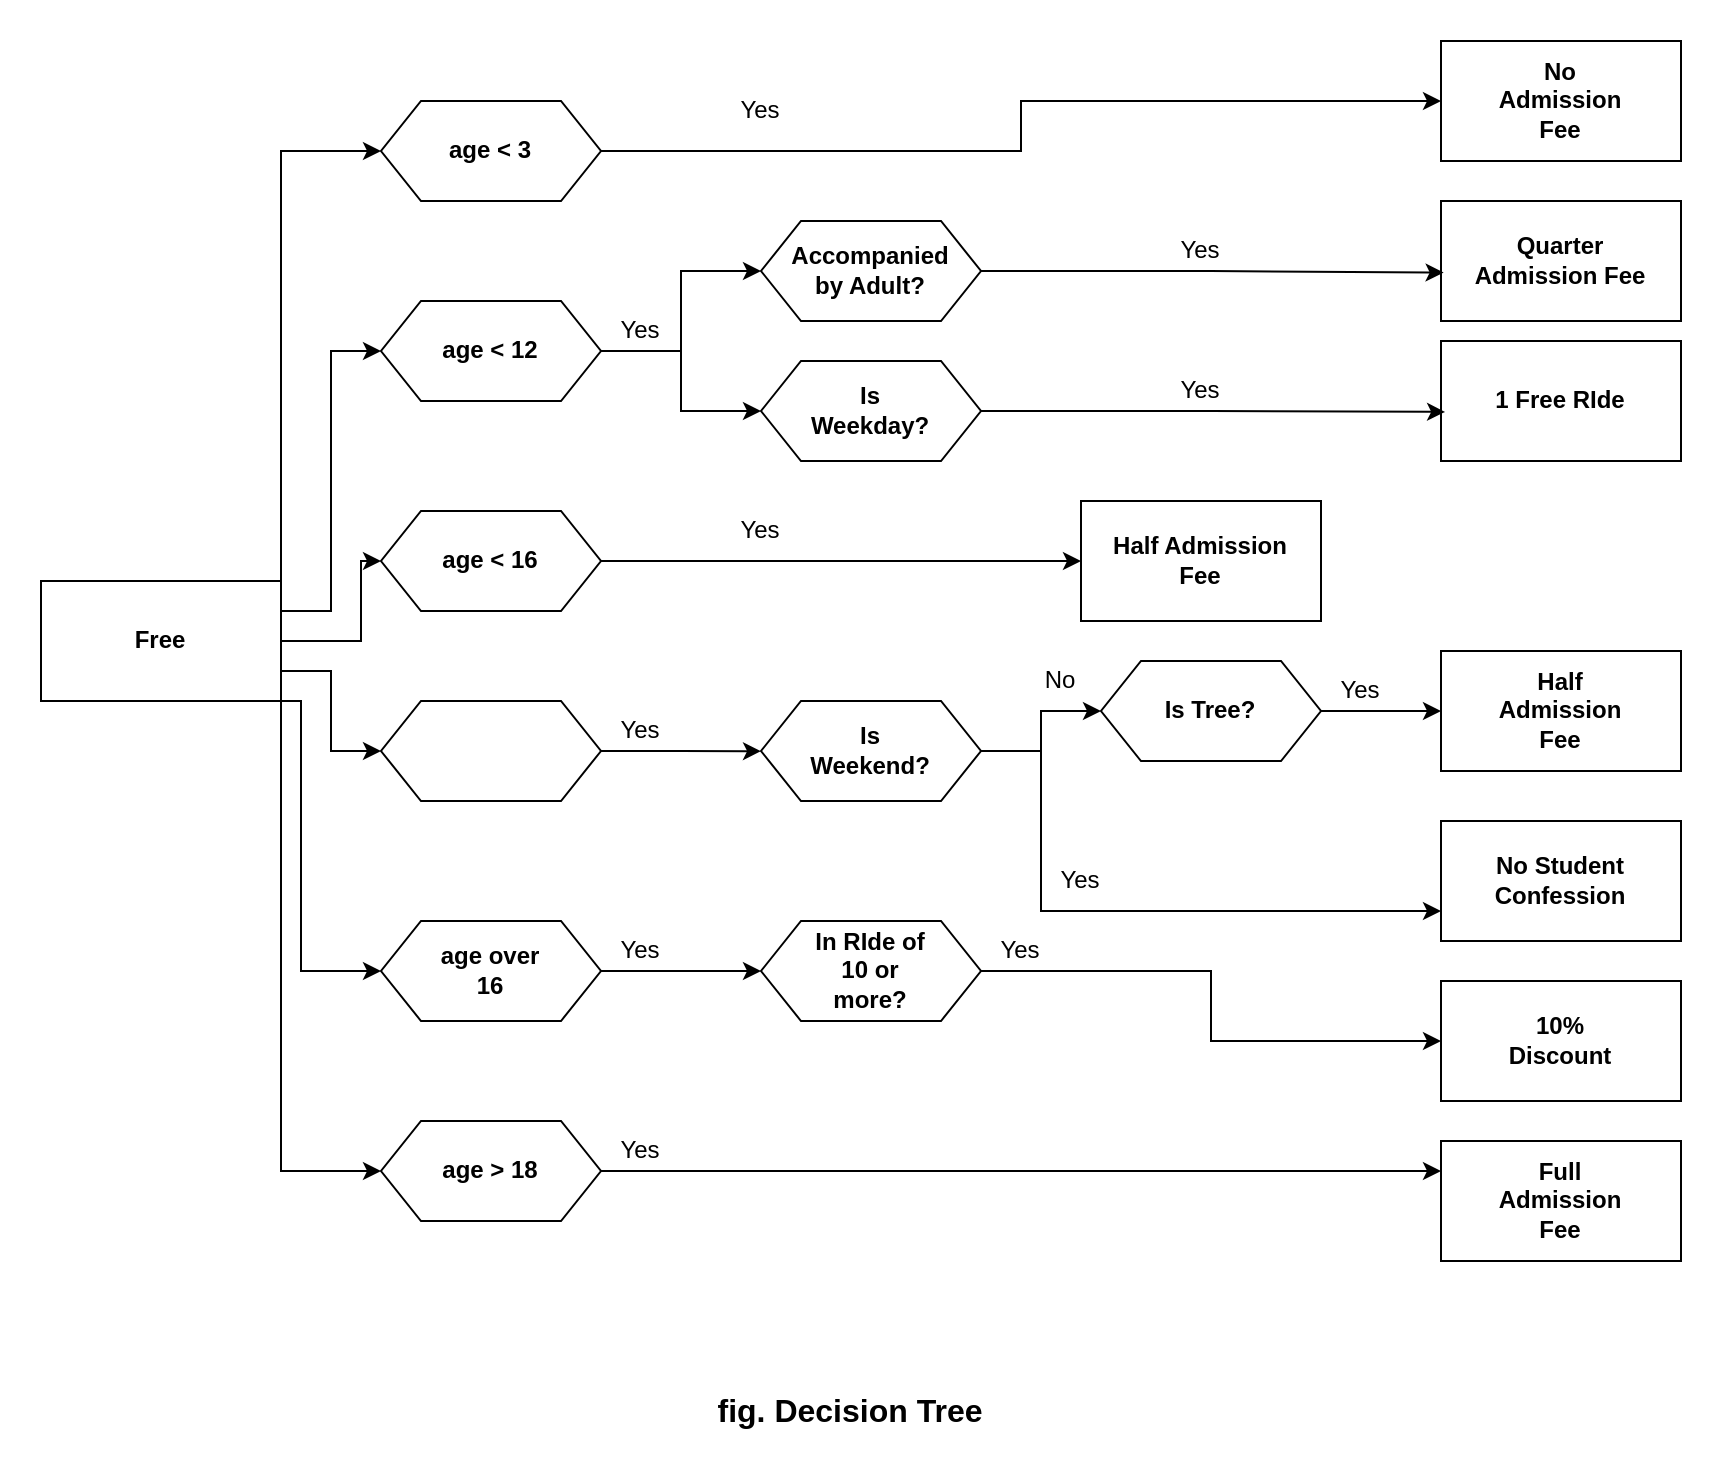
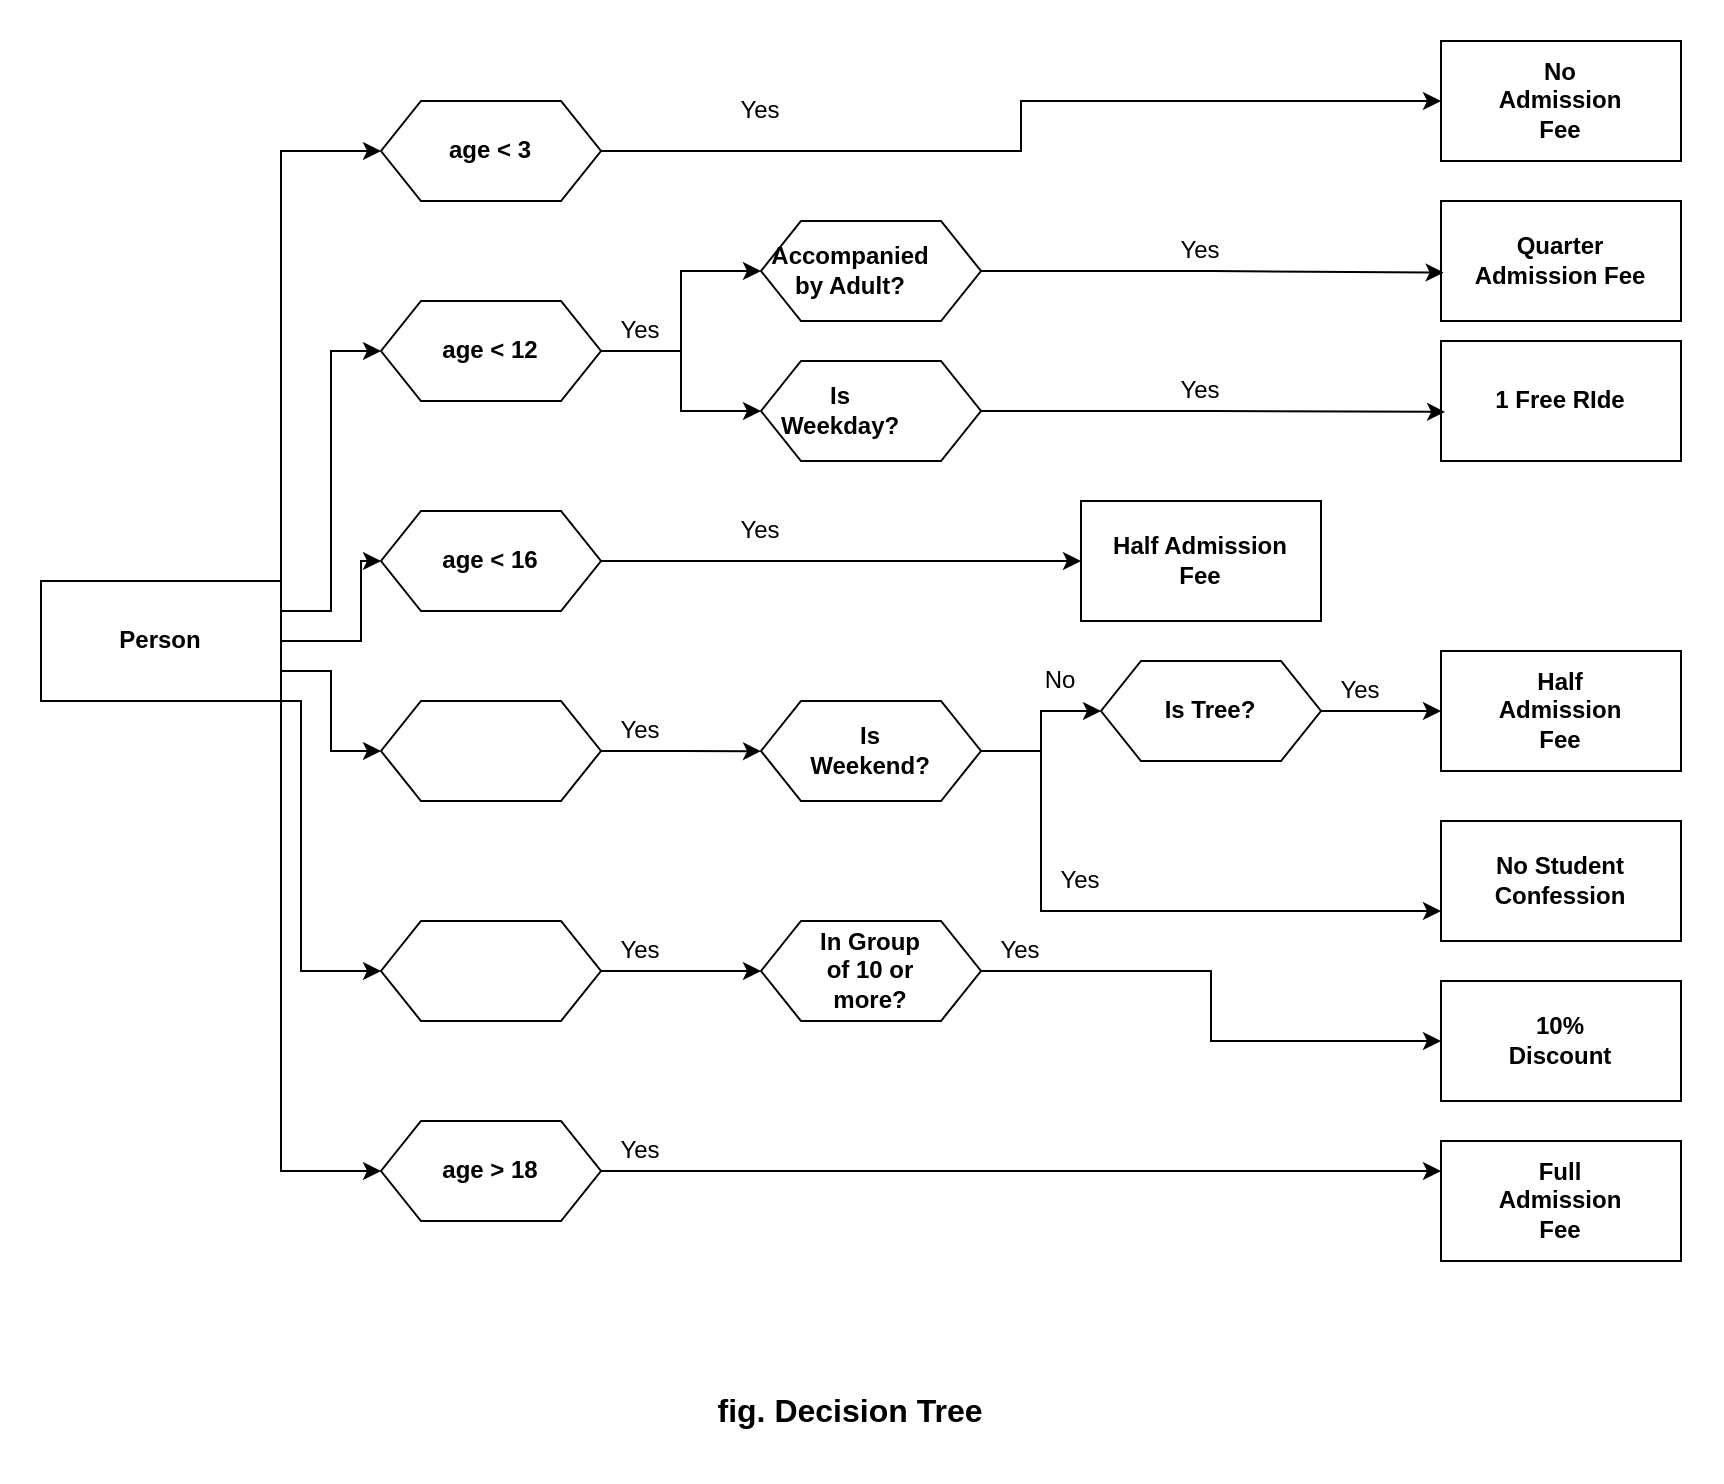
node "Accompanied by Adult?": moved (871, 271) -> (851, 271)
node "Is Weekday?": moved (871, 411) -> (841, 411)
node "Free": label "Free" -> "Person"
node "age over 16": removed
node "In RIde of 10 or more?": label "In RIde of 10 or more?" -> "In Group of 10 or more?"
